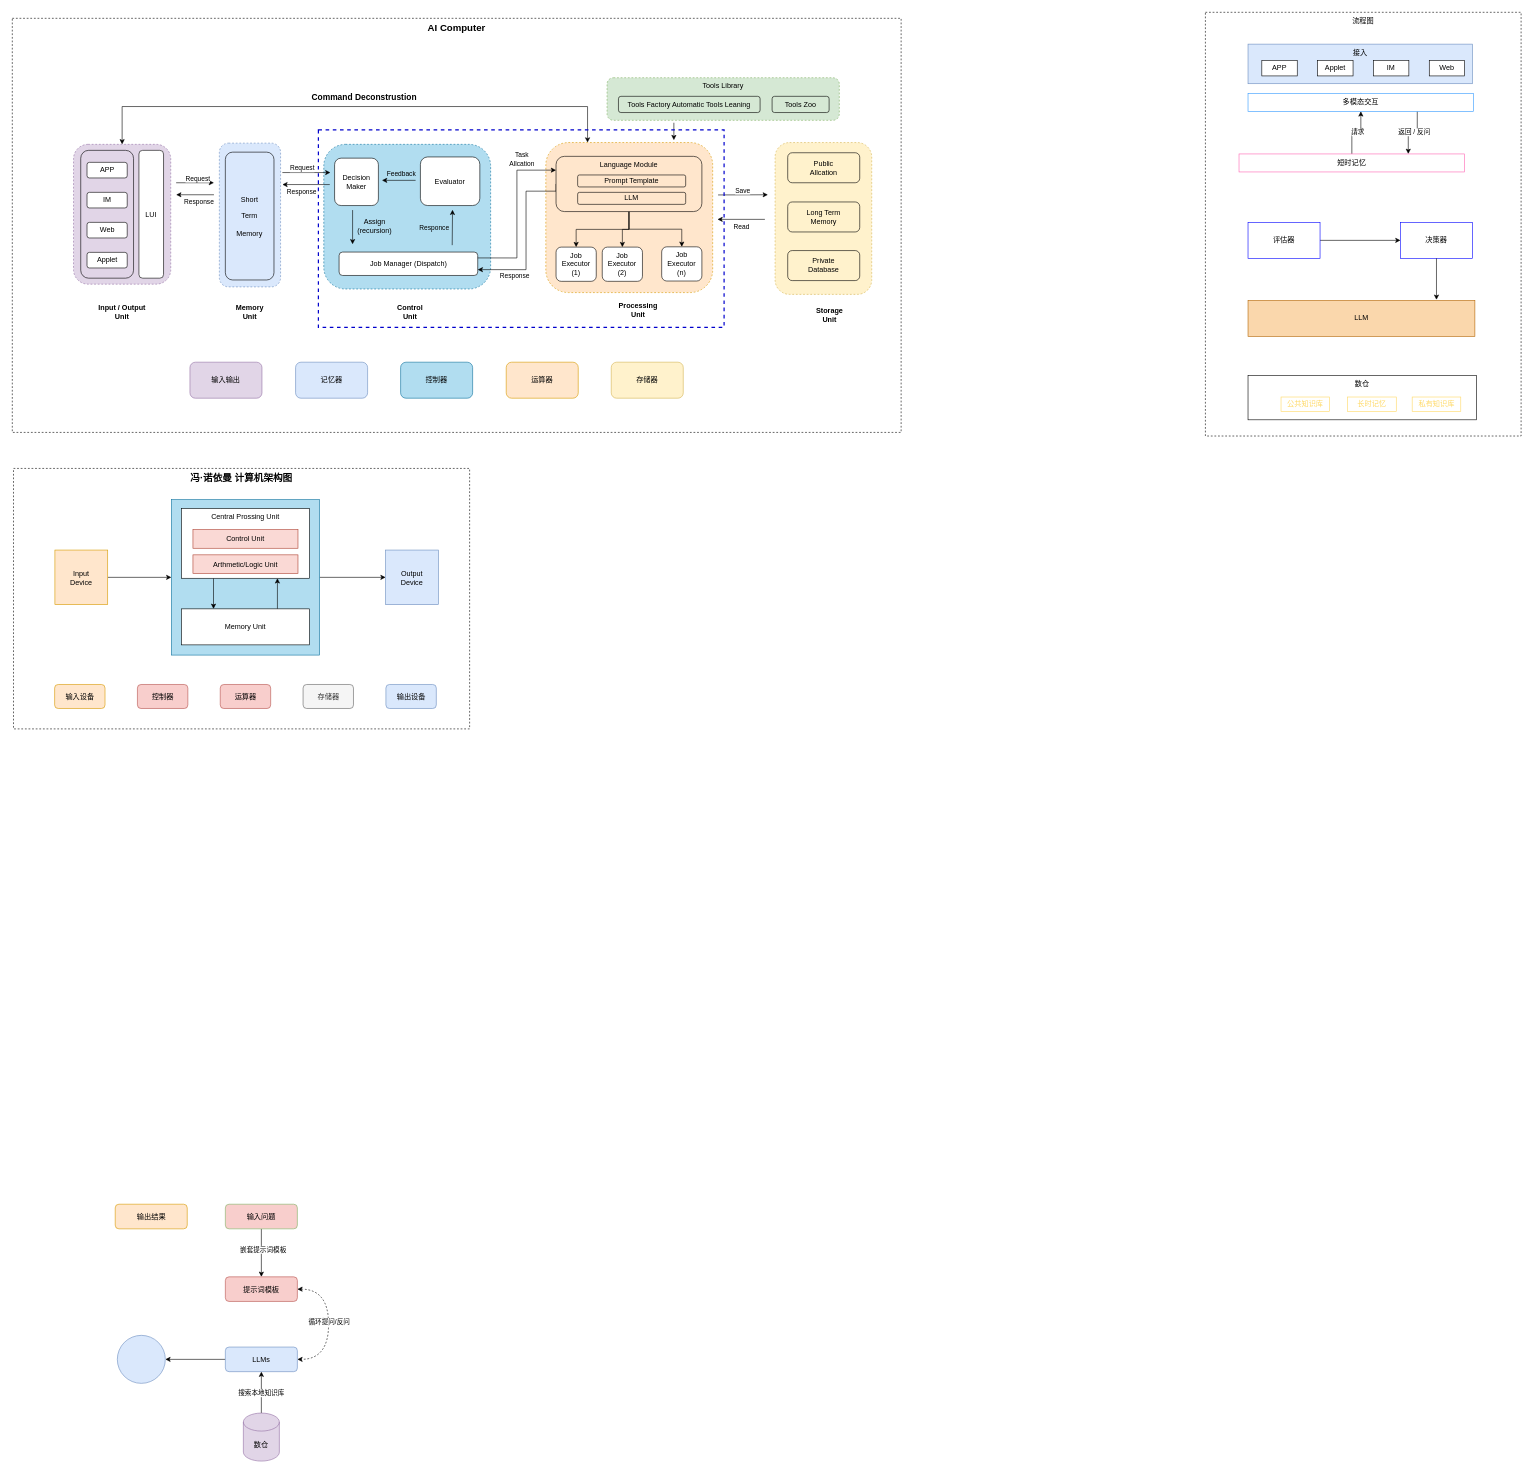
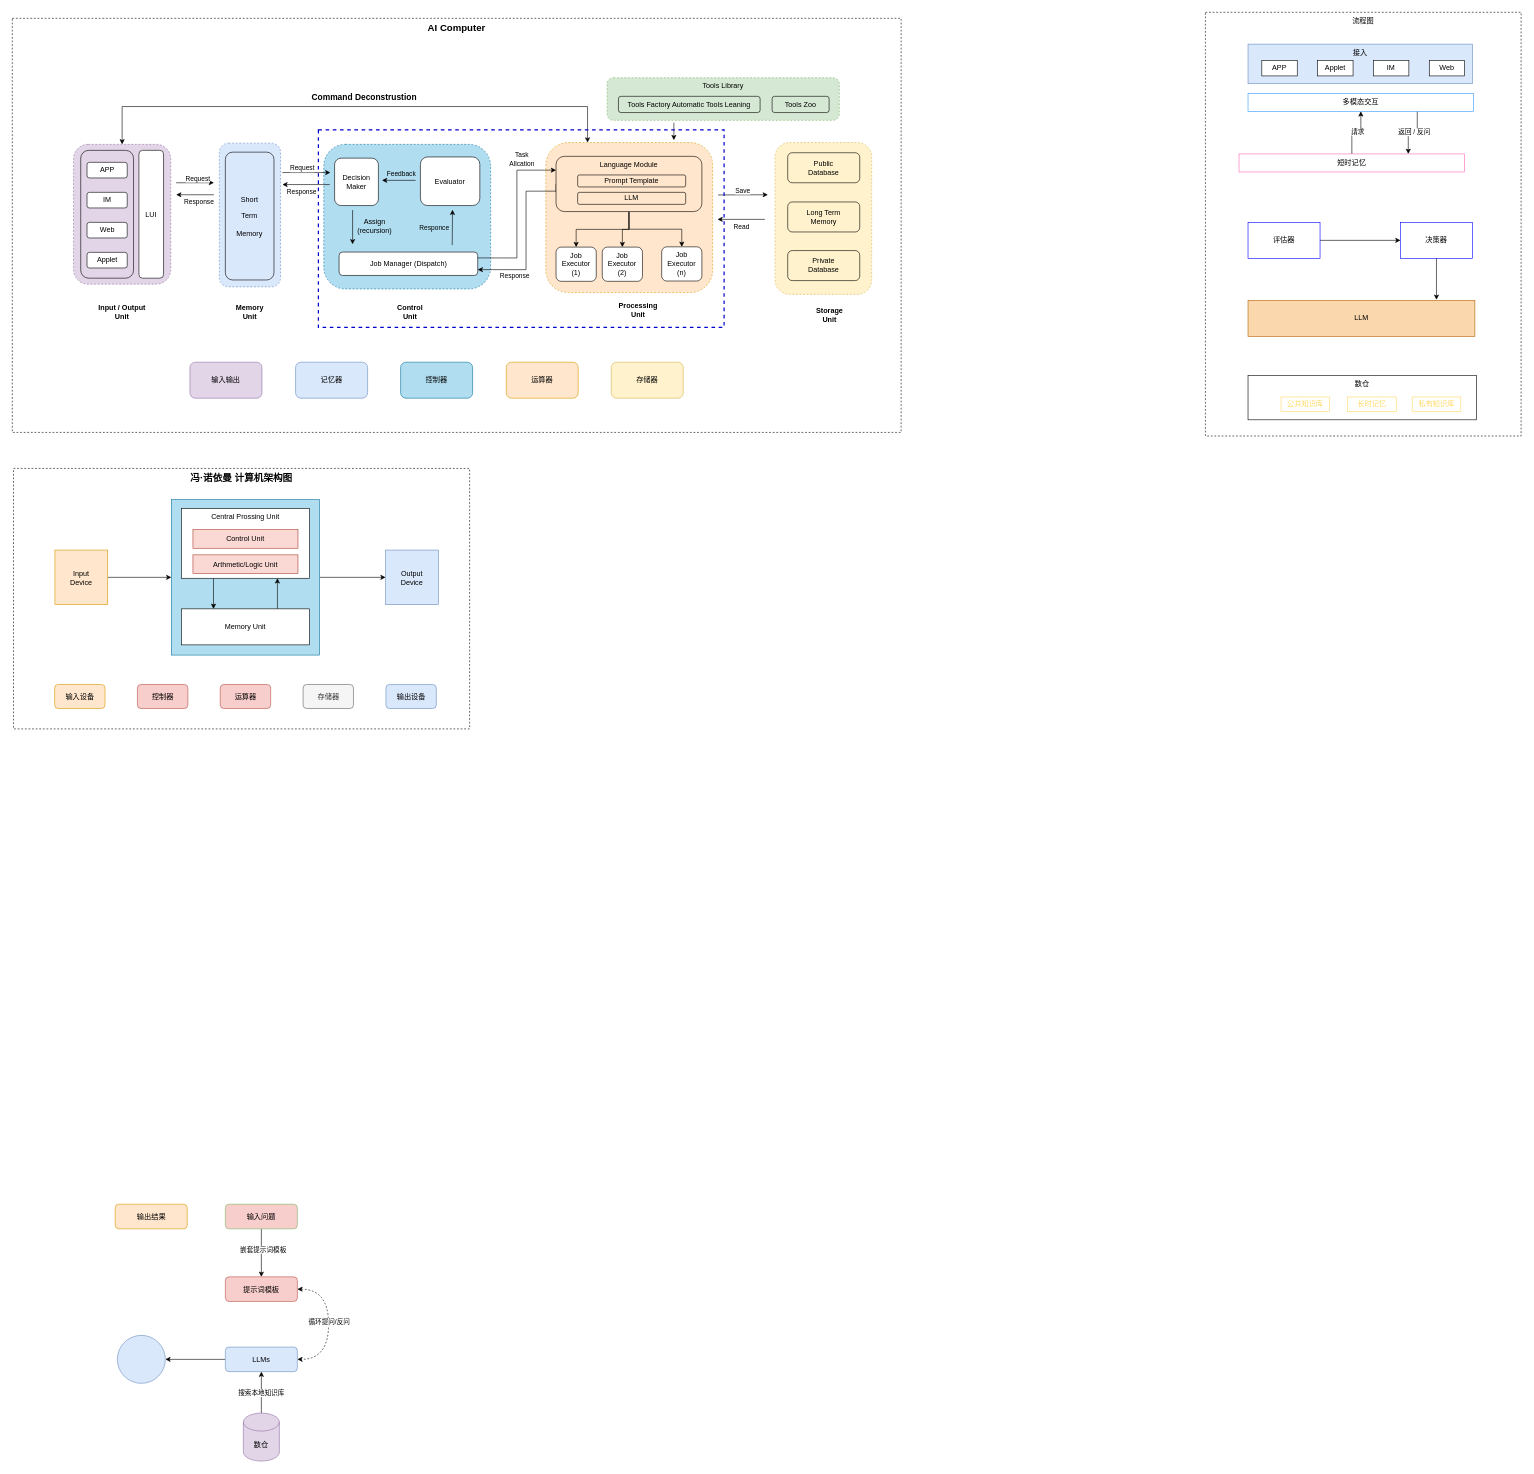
node "Public Allcation": label "Public Allcation" -> "Public Database"
